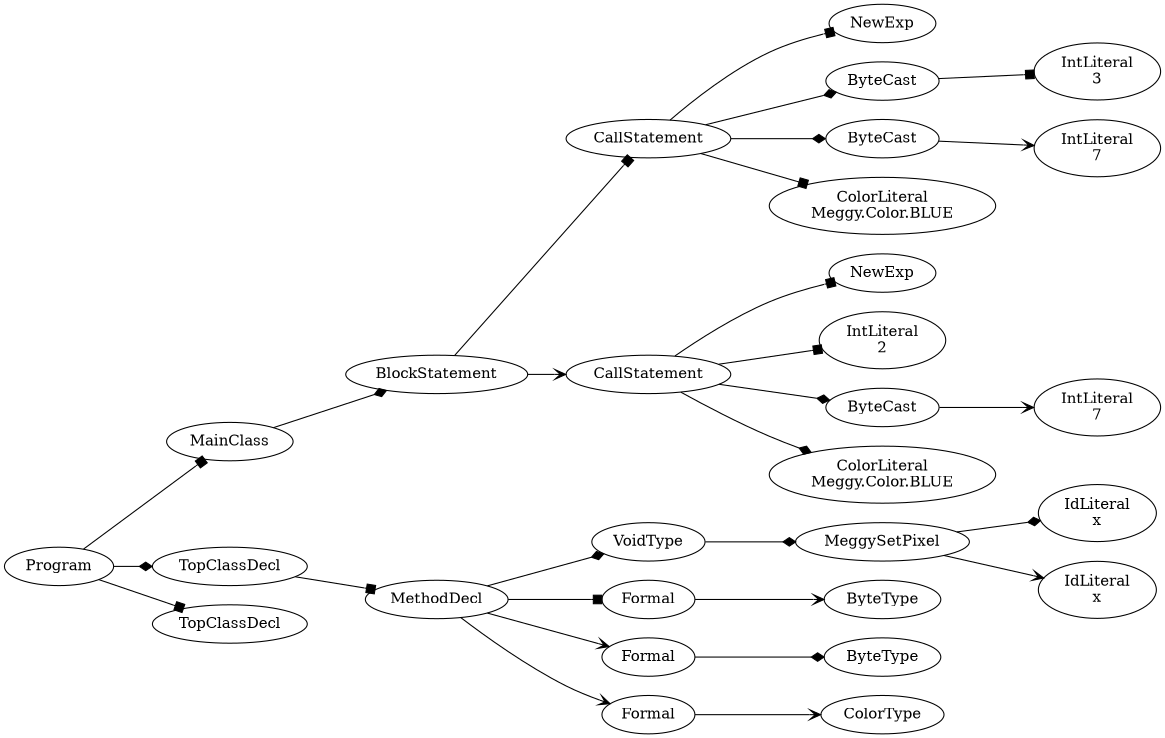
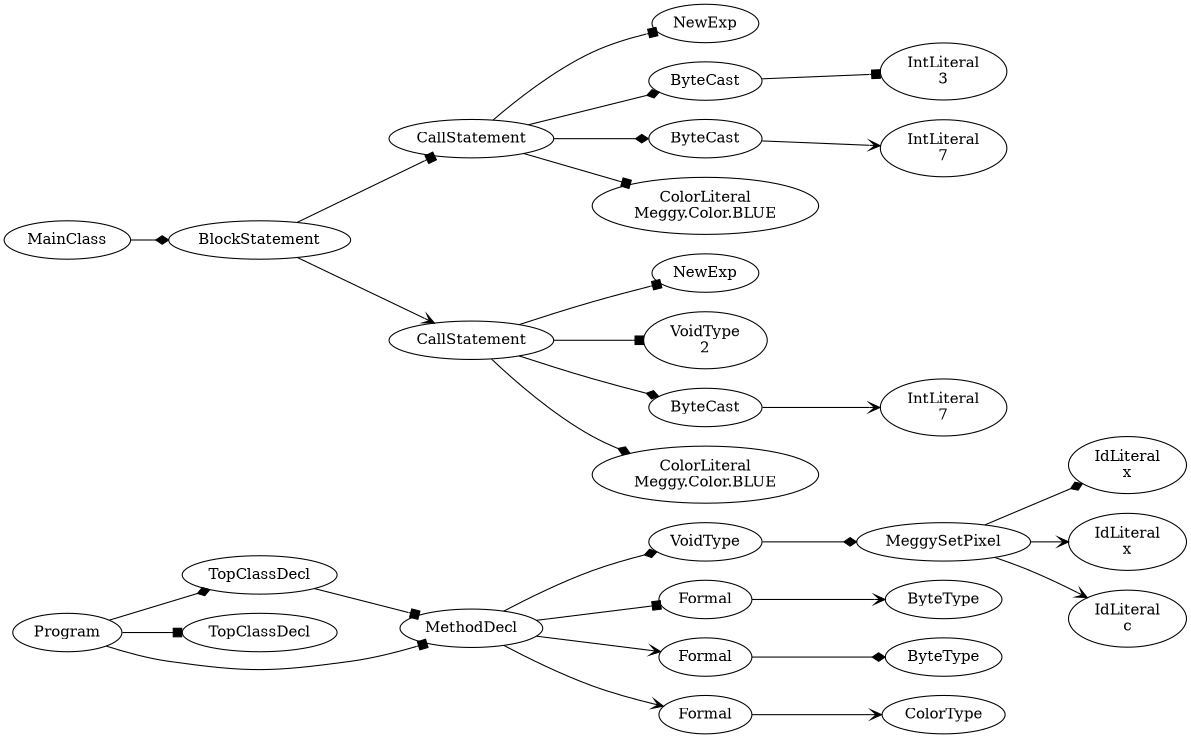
node "IntLiteral 2": label "IntLiteral 2" -> "VoidType 2"
edge "Program" -> "MainClass": now "Program" -> "MethodDecl"
node "IdLiteral c": added
